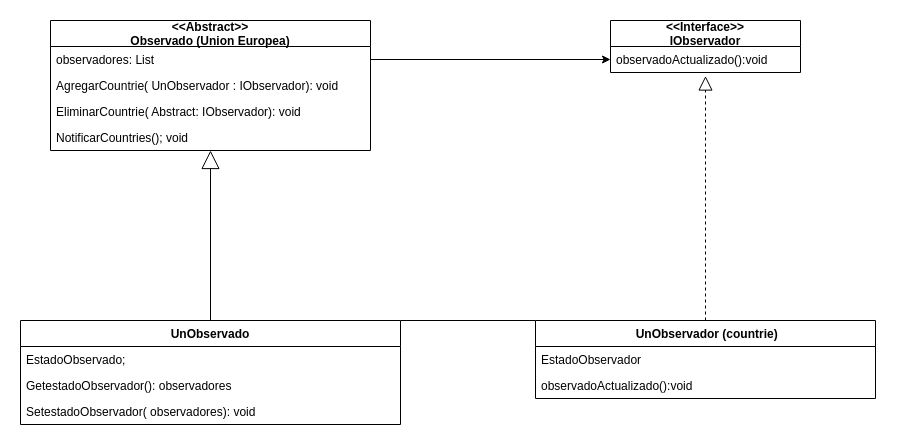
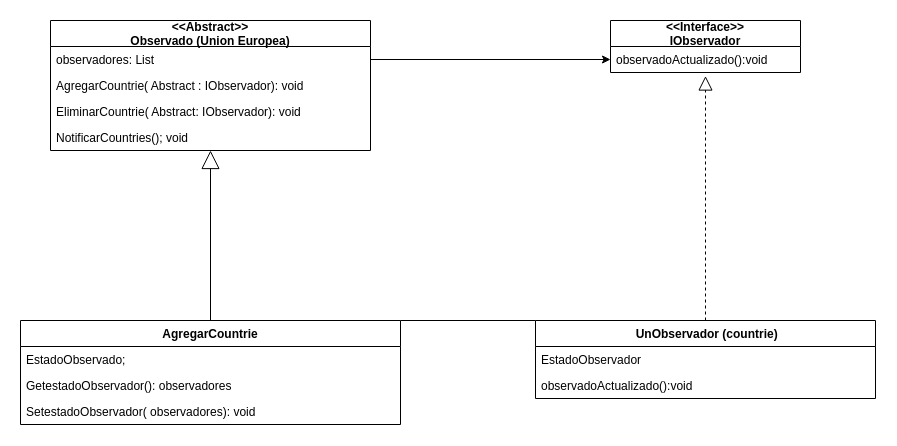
node "AgregarCountrie( UnObservador : IObservador): void": label "AgregarCountrie( UnObservador : IObservador): void" -> "AgregarCountrie( Abstract : IObservador): void"
node "UnObservado": label "UnObservado" -> "AgregarCountrie"
